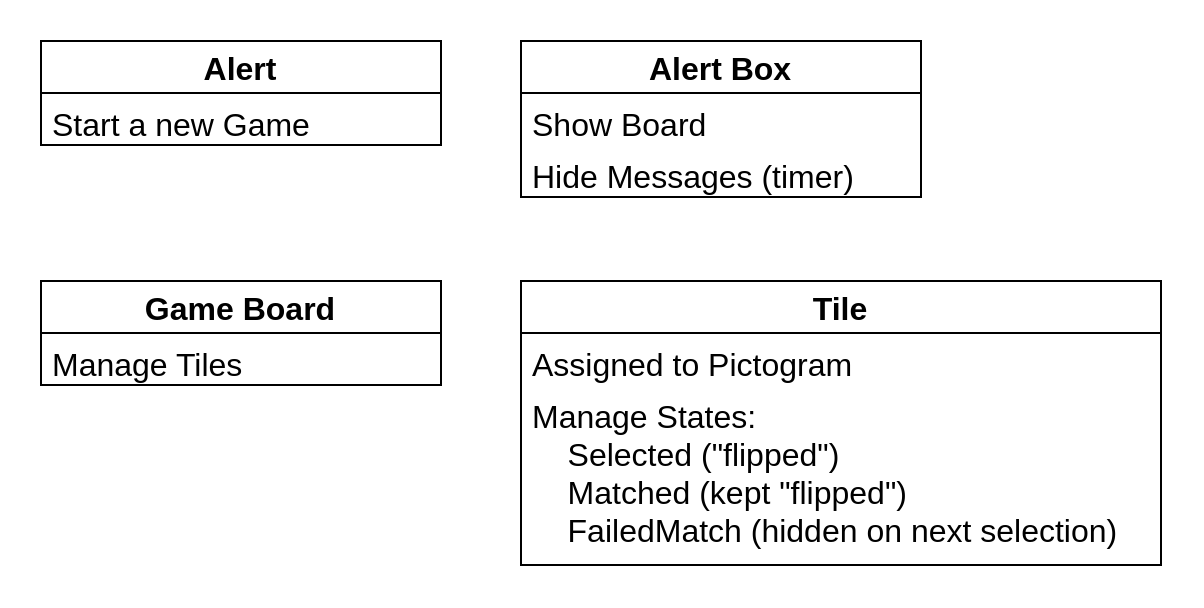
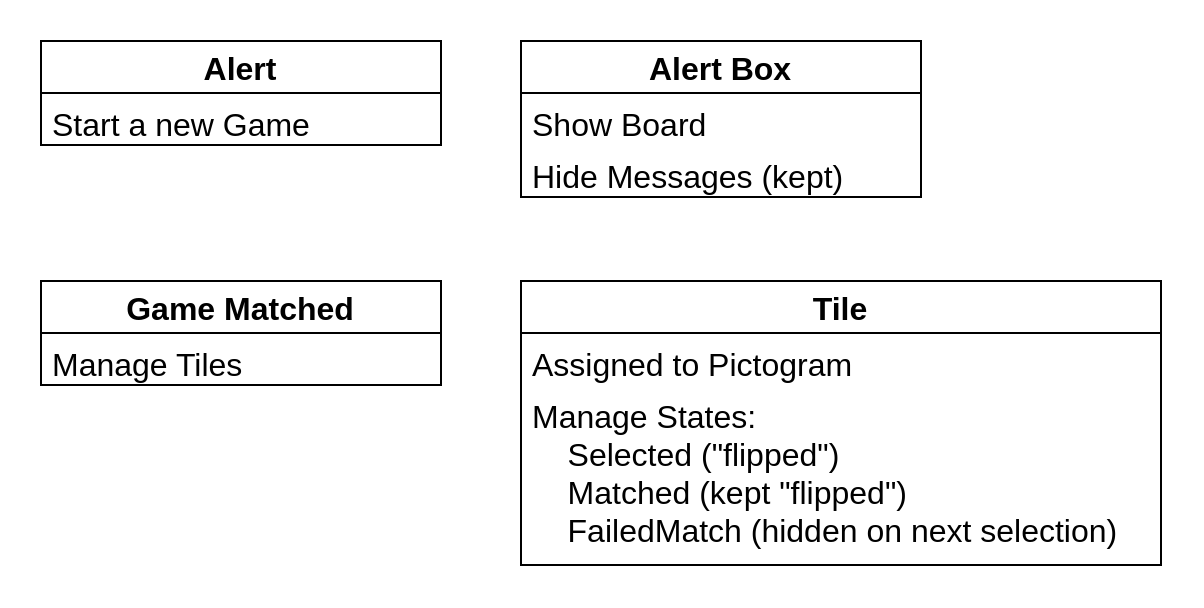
node "Hide Messages (timer)": label "Hide Messages (timer)" -> "Hide Messages (kept)"
node "Game Board": label "Game Board" -> "Game Matched"
